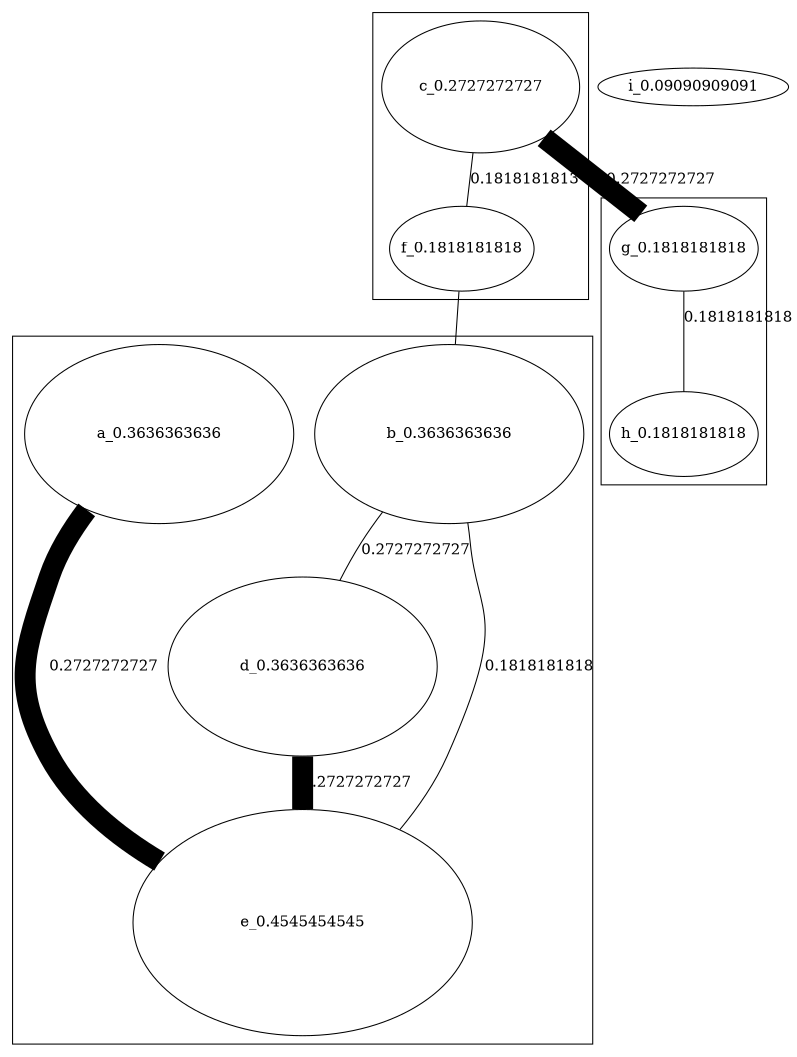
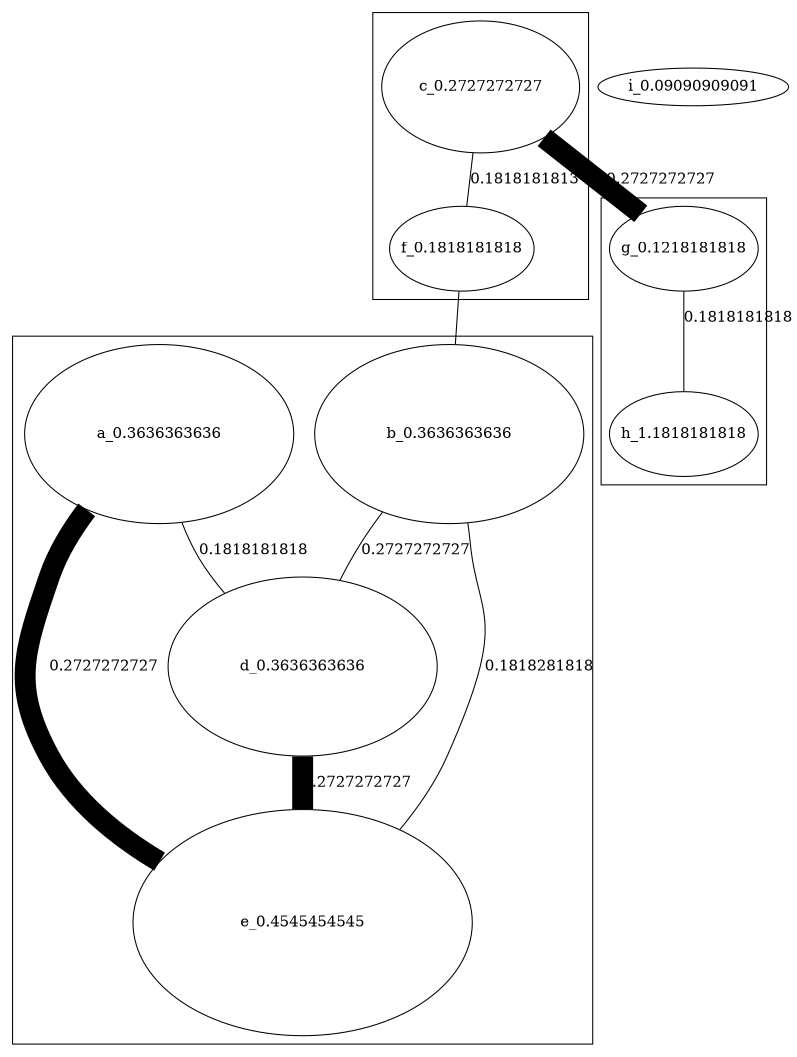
node "g_0.1818181818": label "g_0.1818181818" -> "g_0.1218181818"
node "h_0.1818181818": label "h_0.1818181818" -> "h_1.1818181818"
edge "a_0.3636363636" -- "d_0.3636363636": added, label "0.1818181818"
edge "b_0.3636363636" -- "e_0.4545454545": label "0.1818181818" -> "0.1818281818"
